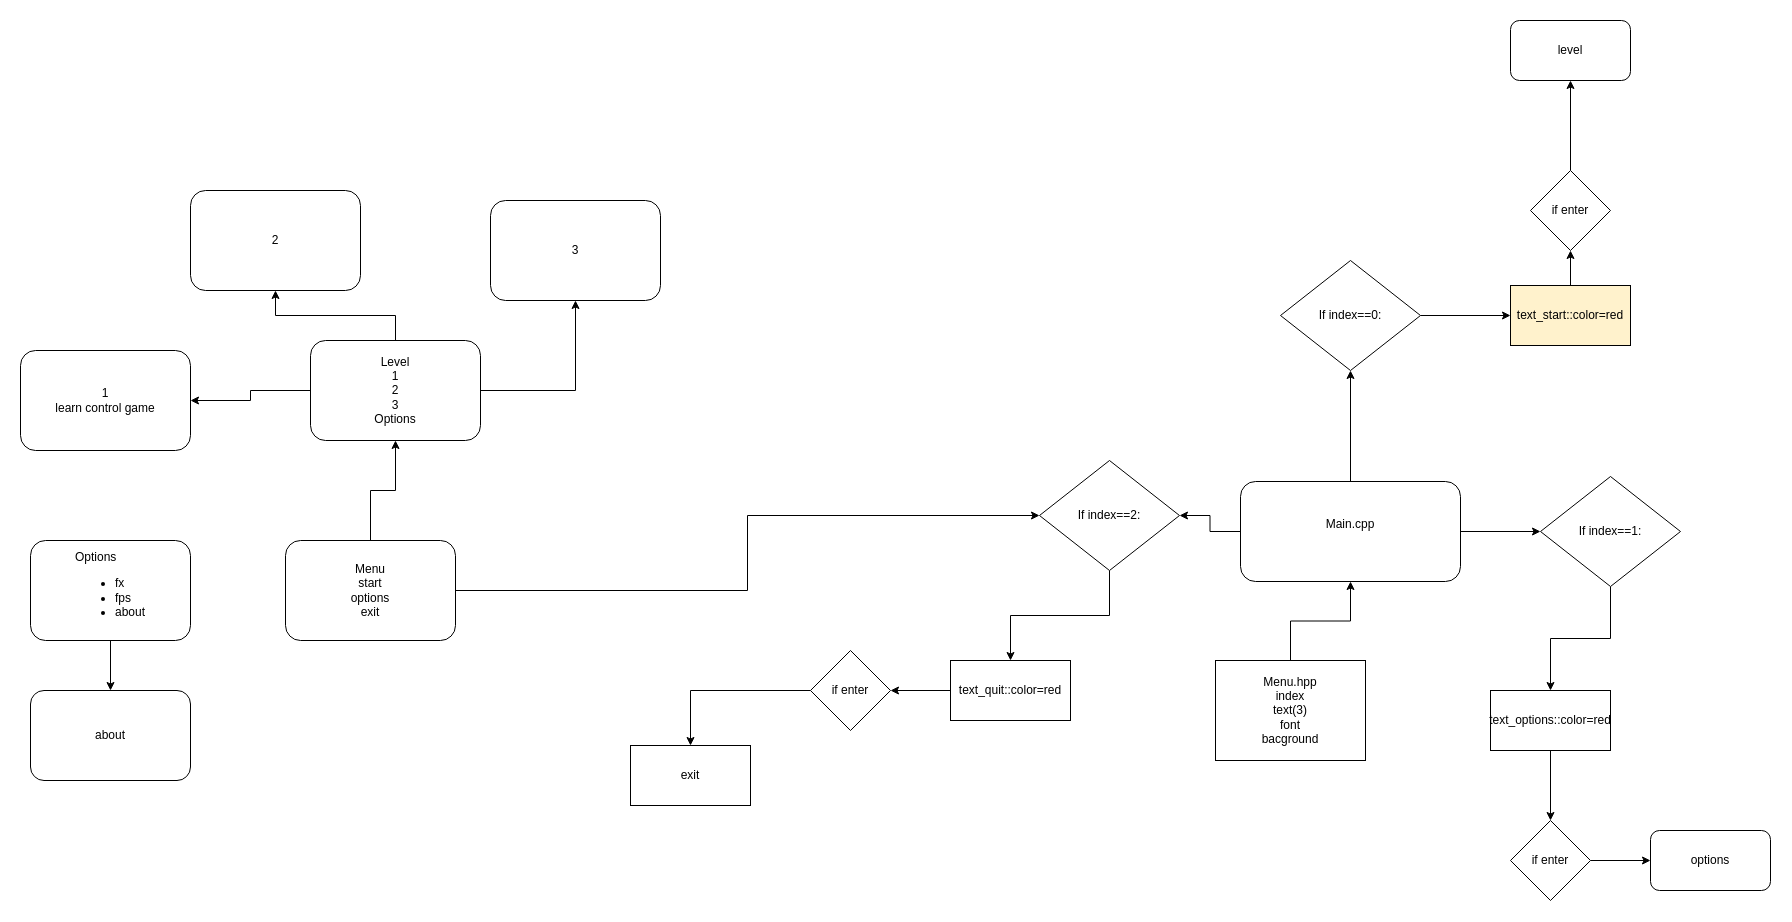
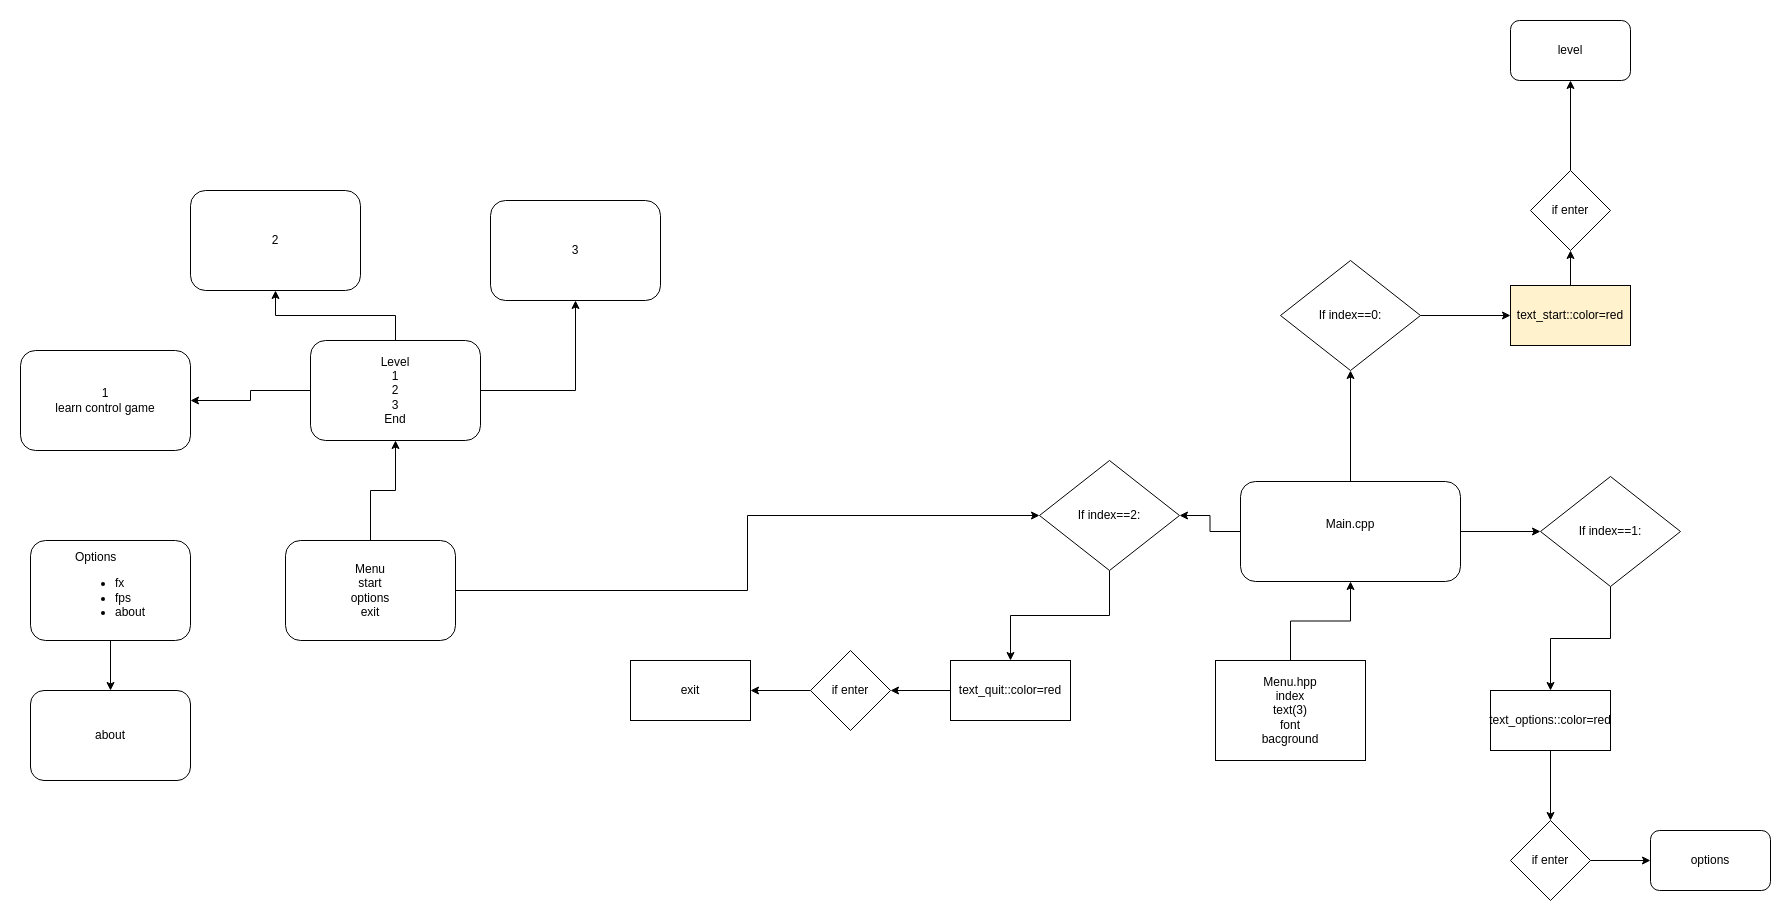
node "Level 1 2 3 Options": label "Level 1 2 3 Options" -> "Level 1 2 3 End"
node "exit": moved (691, 776) -> (691, 691)
